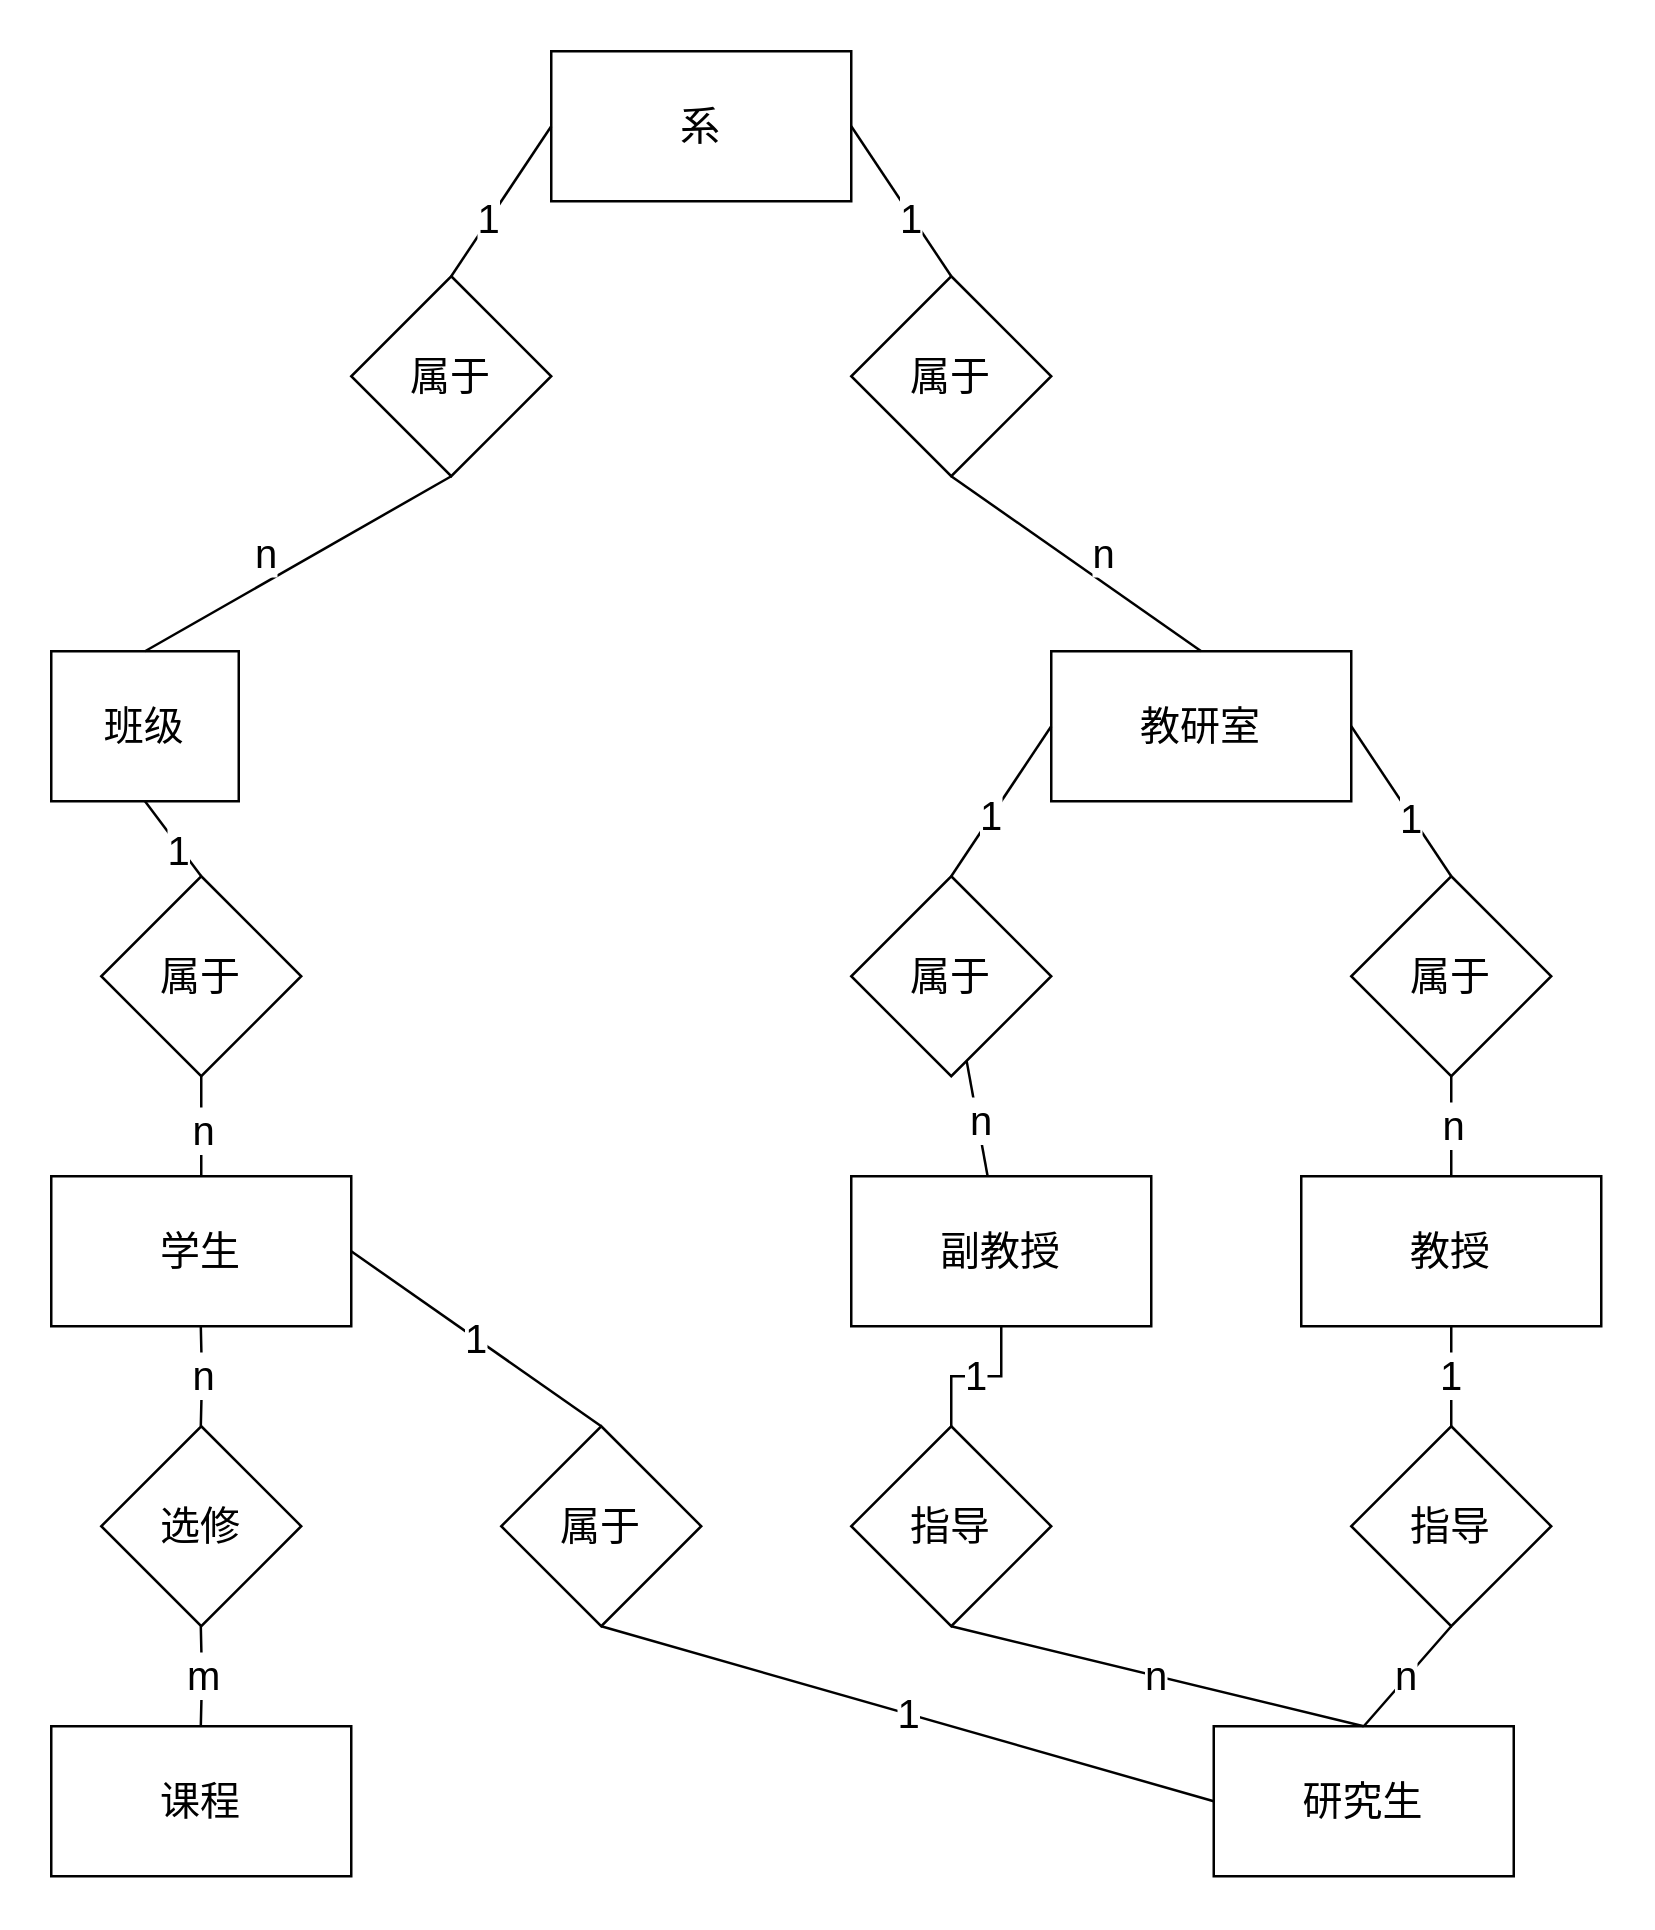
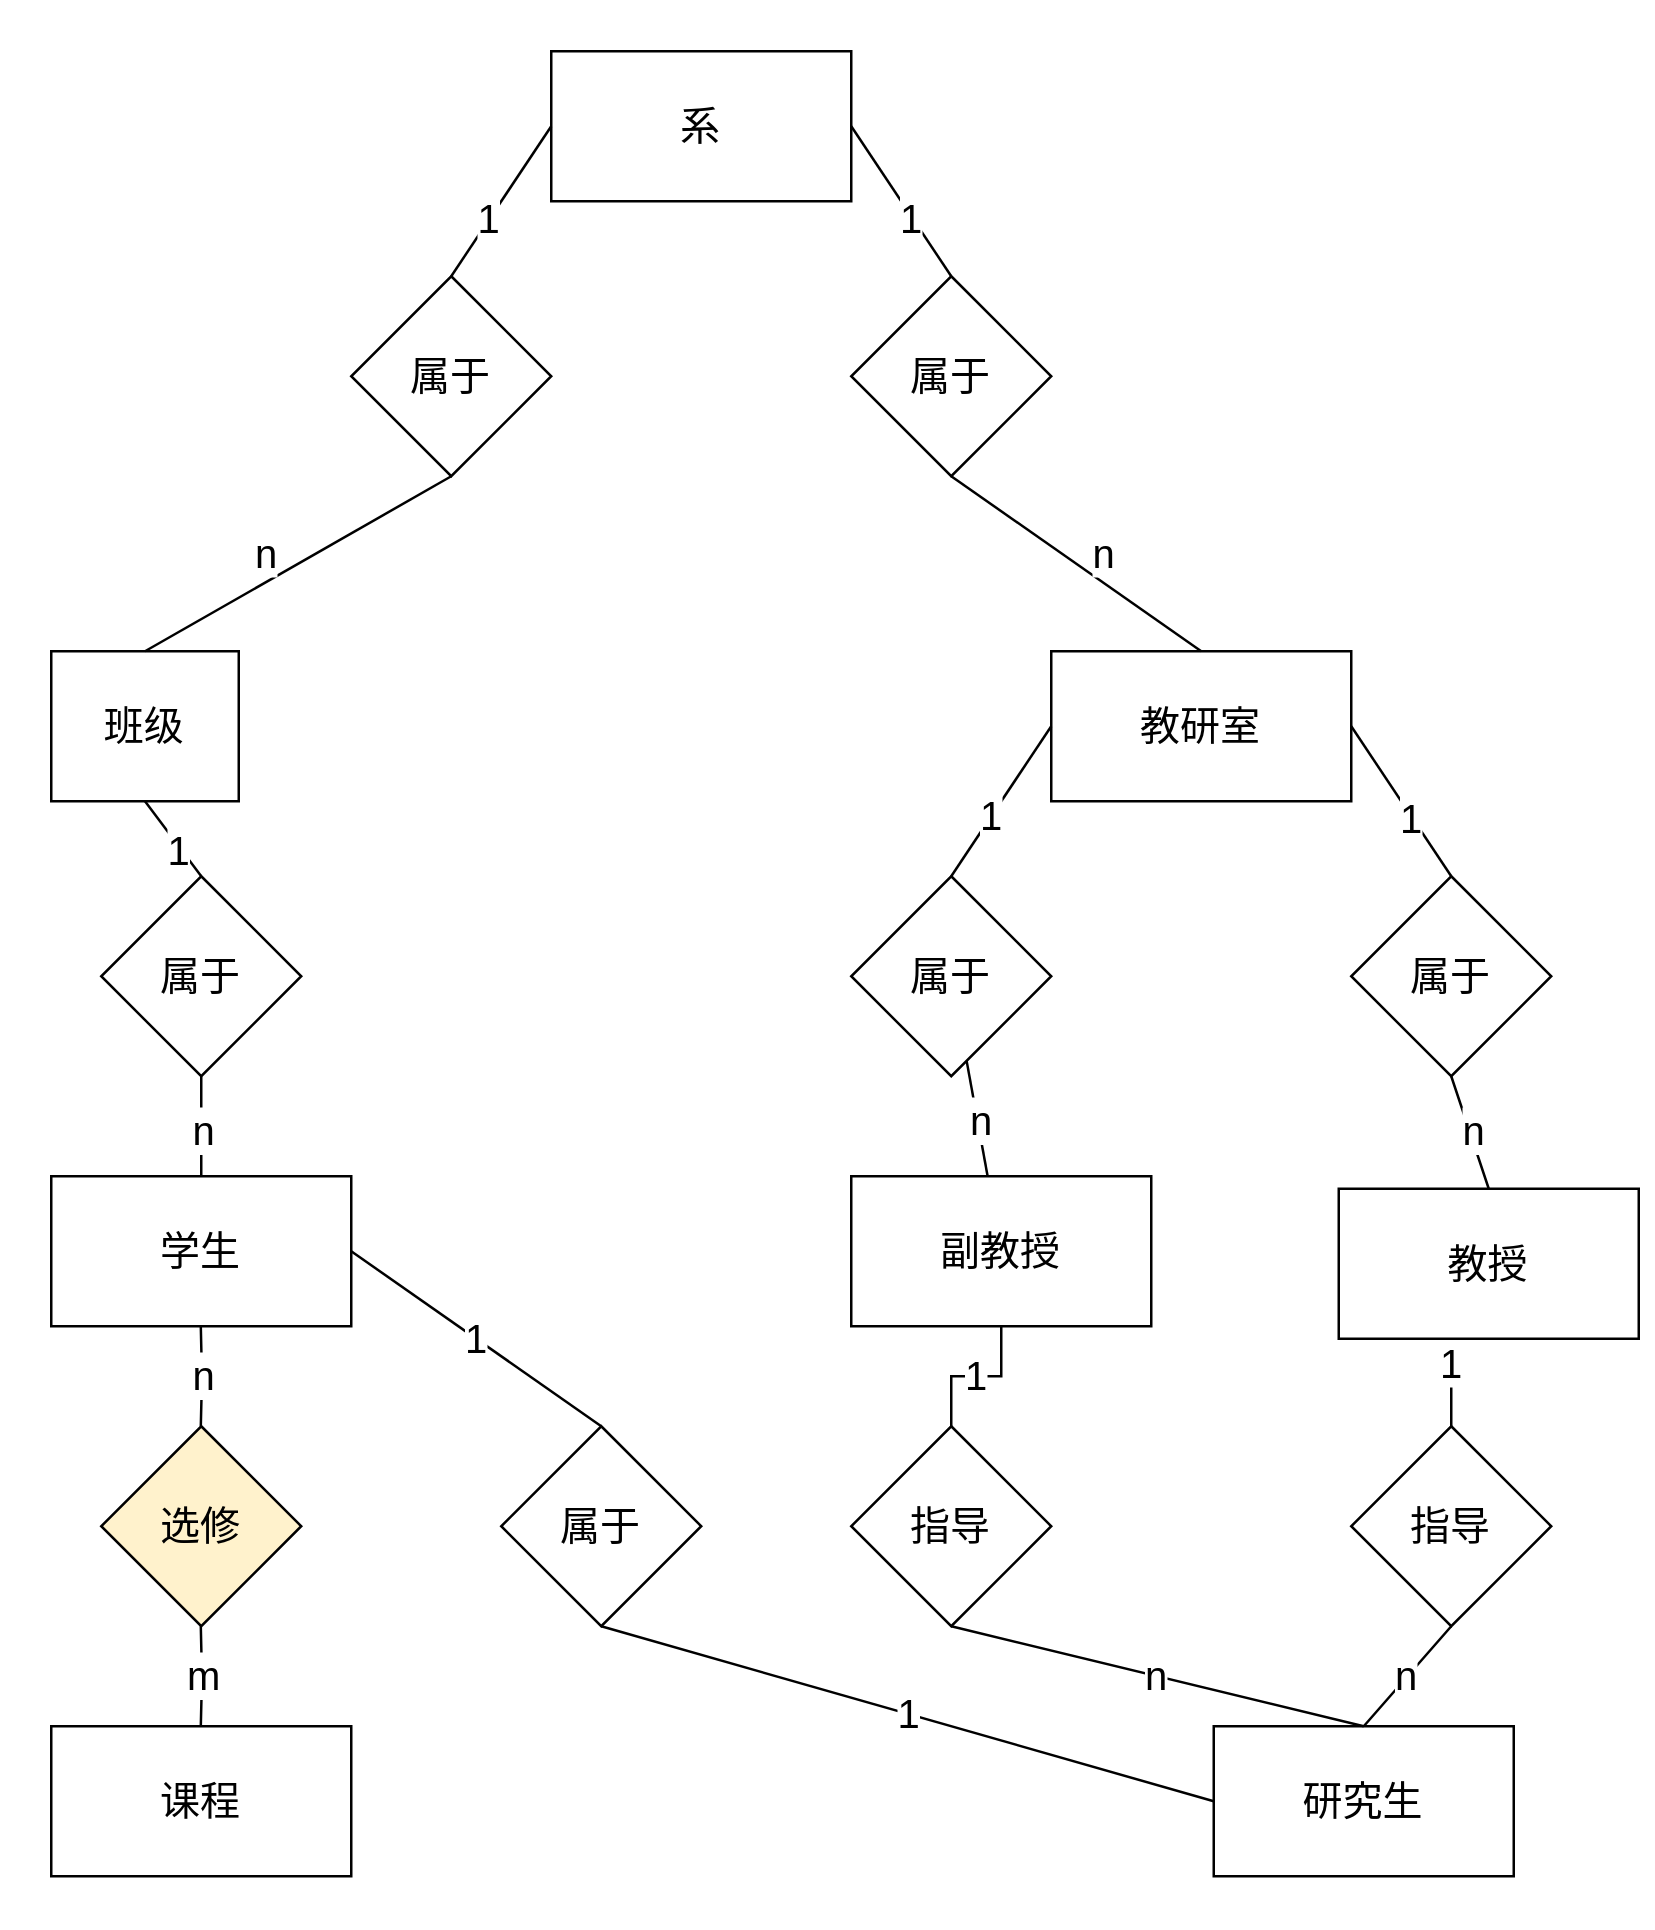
node "教授": moved (1451, 1251) -> (1489, 1264)
node "选修": fillcolor #ffffff -> #fff2cc
